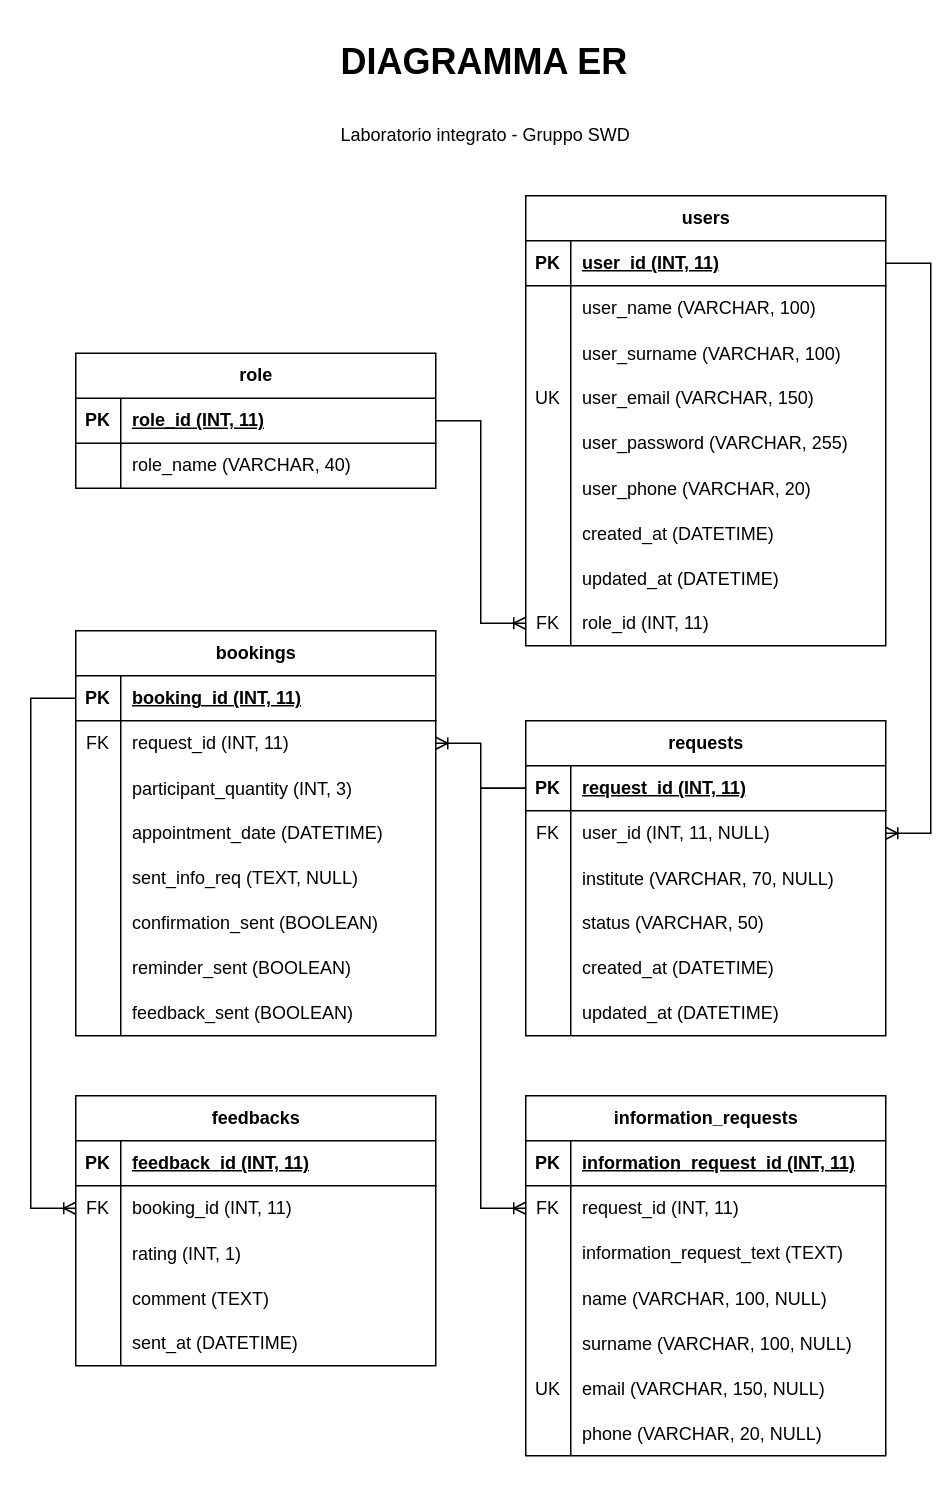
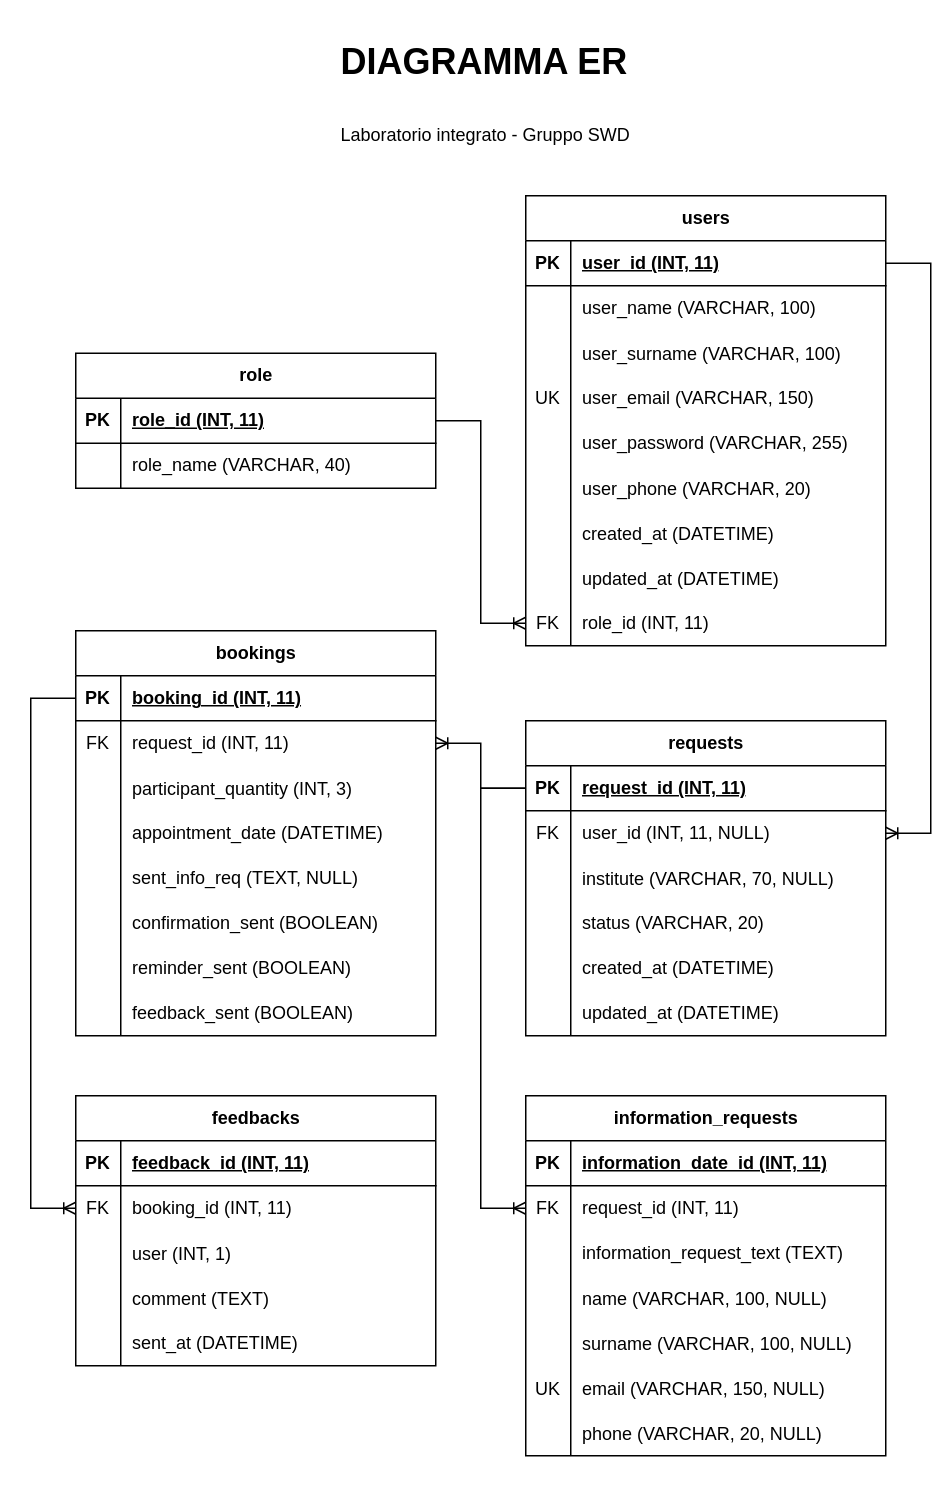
node "status (VARCHAR, 50)": label "status (VARCHAR, 50)" -> "status (VARCHAR, 20)"
node "information_request_id (INT, 11)": label "information_request_id (INT, 11)" -> "information_date_id (INT, 11)"
node "rating (INT, 1)": label "rating (INT, 1)" -> "user (INT, 1)"
